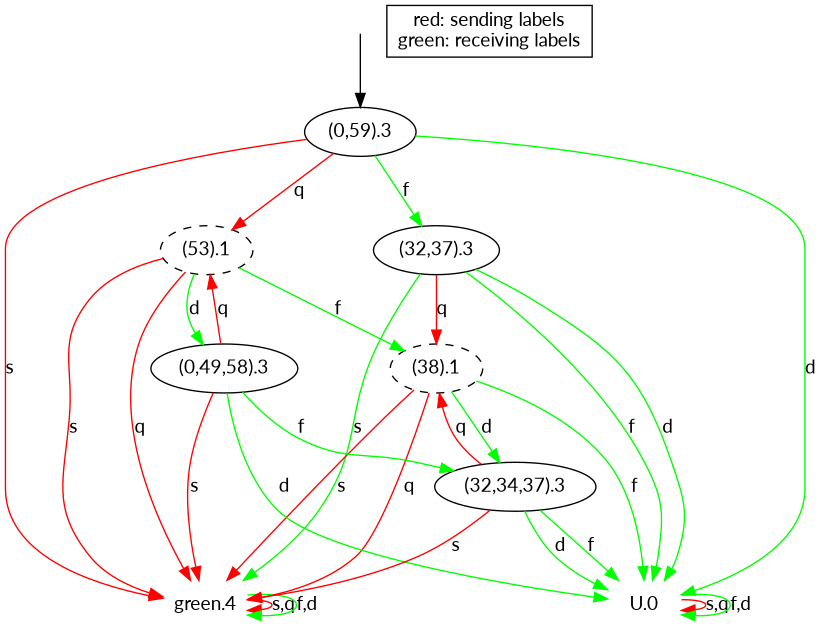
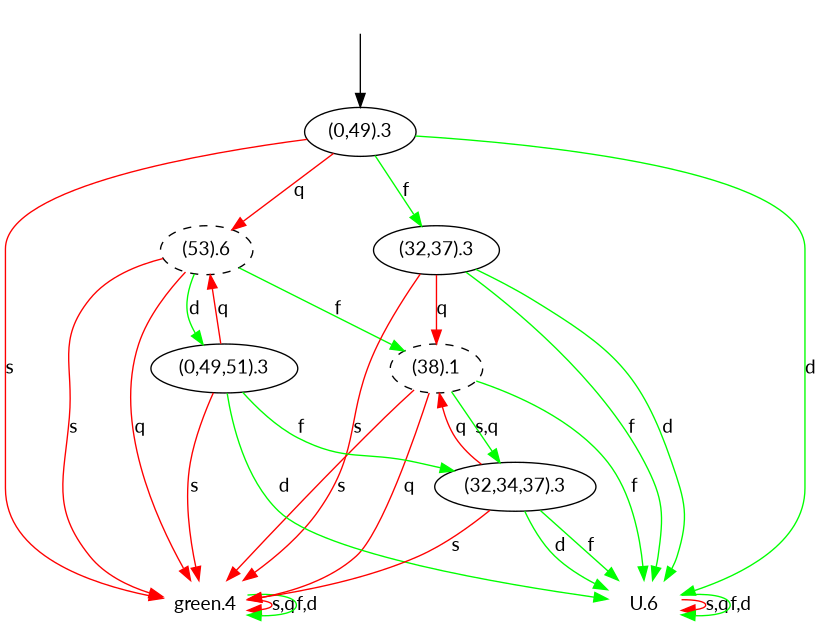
node "red: sending labels green: receiving labels": removed
node "(0,59).3": label "(0,59).3" -> "(0,49).3"
node "(53).1": label "(53).1" -> "(53).6"
node "(0,49,58).3": label "(0,49,58).3" -> "(0,49,51).3"
edge "(38).1" -> "(32,34,37).3": label "d" -> "s,q"
edge "(32,37).3" -> "green.4": color green -> red
node "U.0": label "U.0" -> "U.6"
